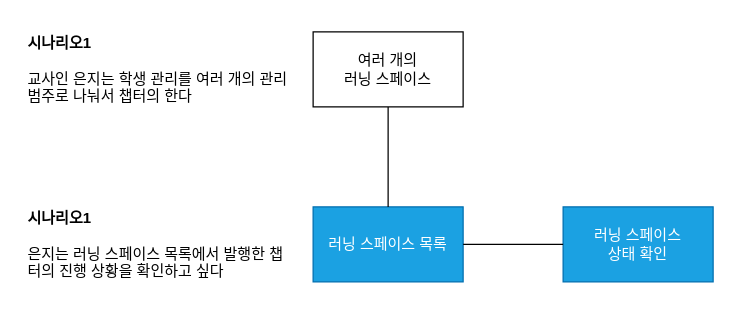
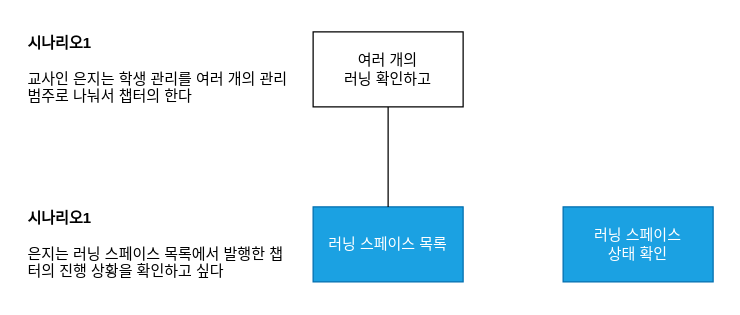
node "여러 개의 러닝 스페이스": label "여러 개의 러닝 스페이스" -> "여러 개의 러닝 확인하고"
edge "러닝 스페이스 목록" -- "러닝 스페이스 상태 확인": removed
